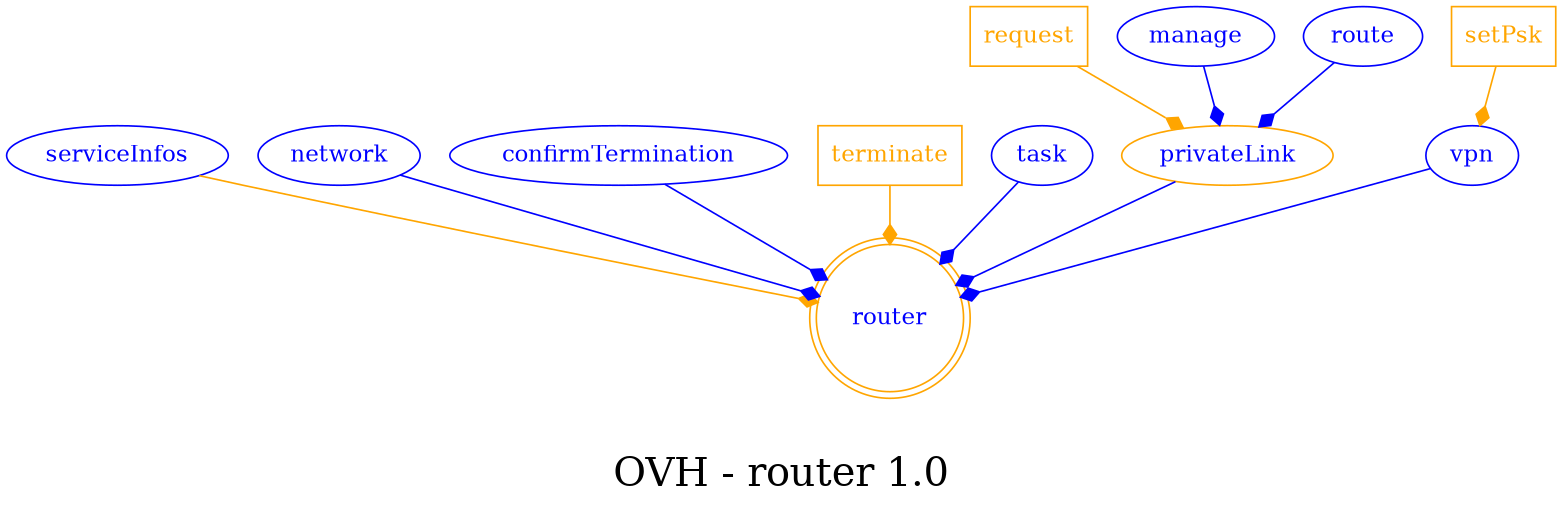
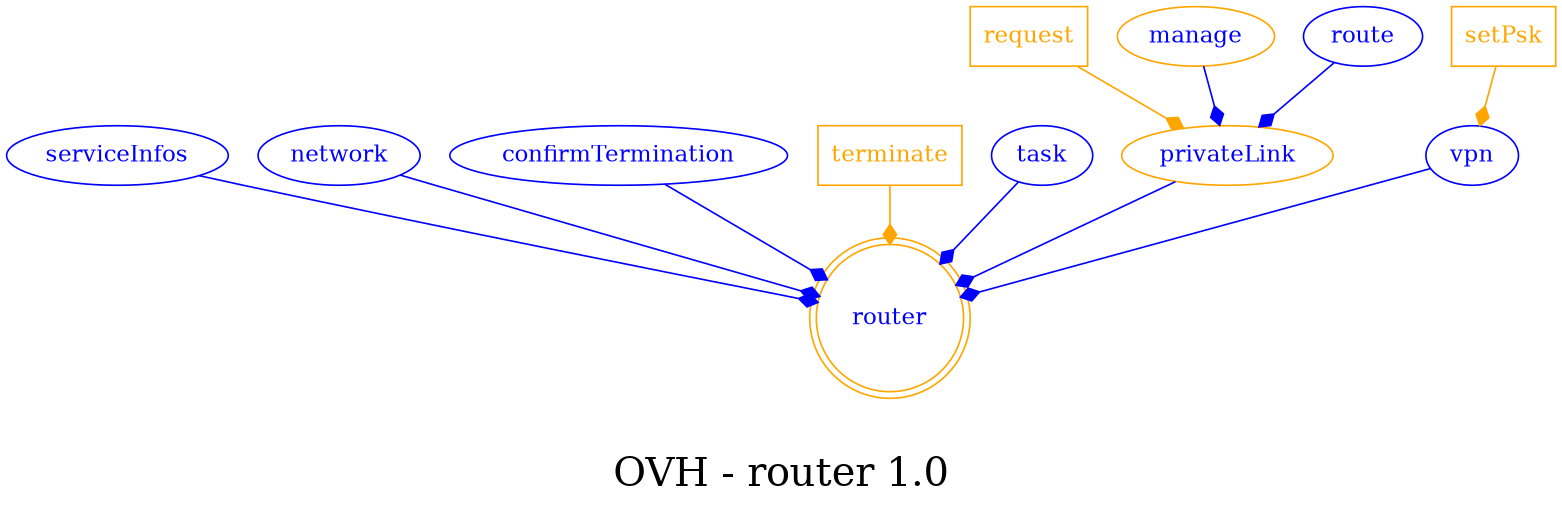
node "manage": color blue -> orange
edge "serviceInfos" -> "router": color orange -> blue
